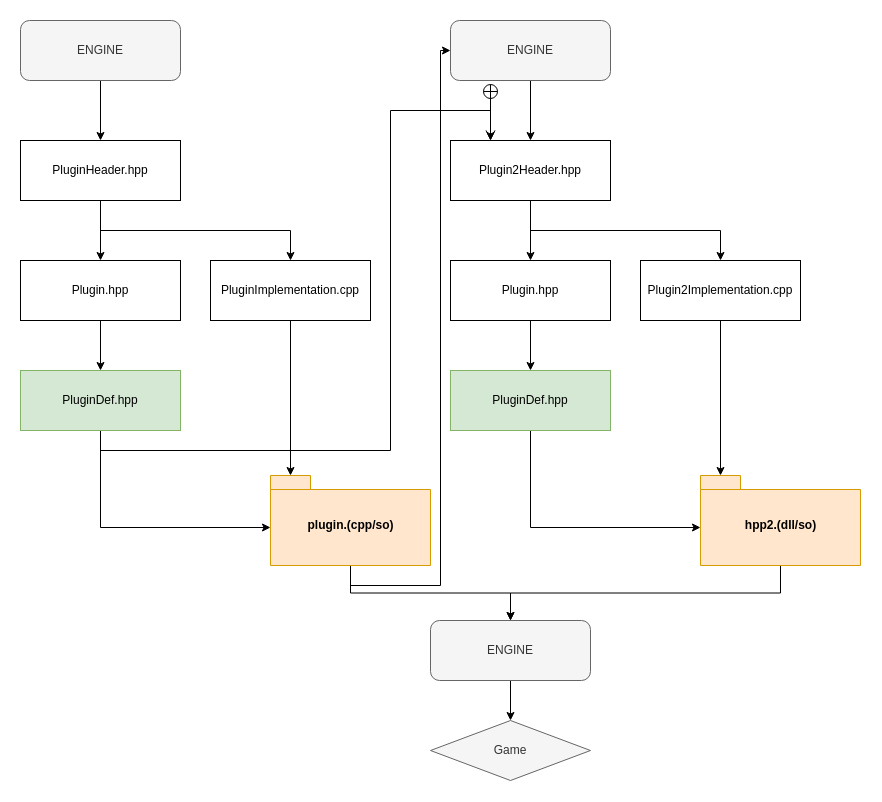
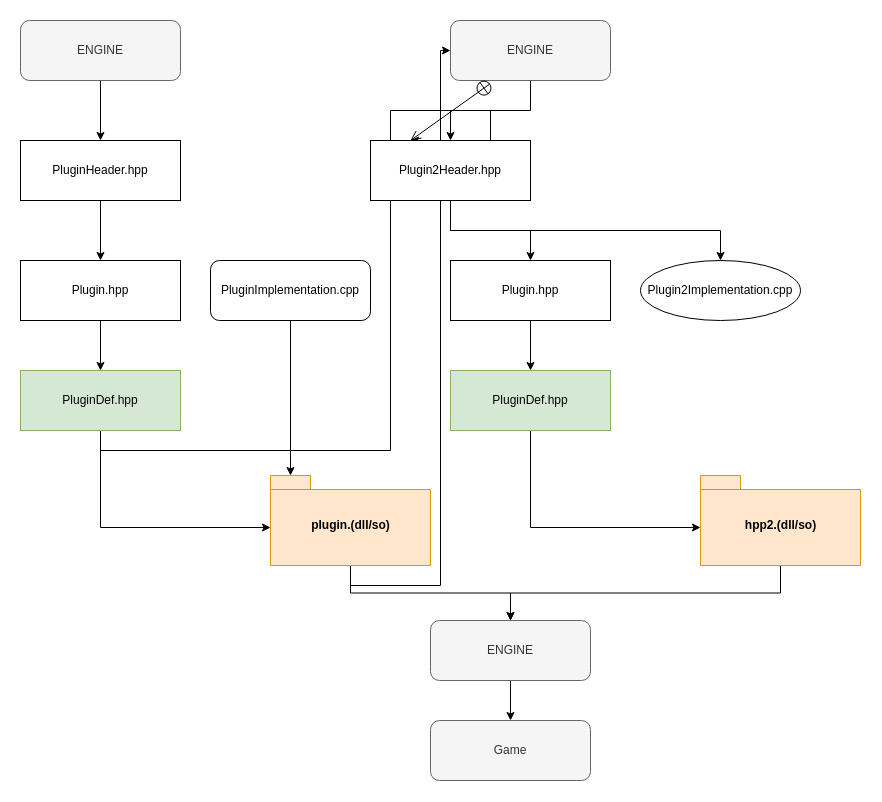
node "Plugin2Header.hpp": moved (531, 171) -> (451, 171)
edge "PluginHeader.hpp" -> "PluginImplementation.cpp": removed
node "PluginImplementation.cpp": shape rectangle -> rounded rectangle
node "Plugin2Implementation.cpp": shape rectangle -> ellipse
edge "Plugin2Implementation.cpp" -> "hpp2.(dll/so)": removed
node "plugin.(cpp/so)": label "plugin.(cpp/so)" -> "plugin.(dll/so)"
node "Game": shape diamond -> rounded rectangle
